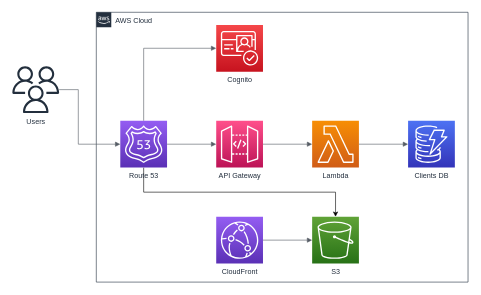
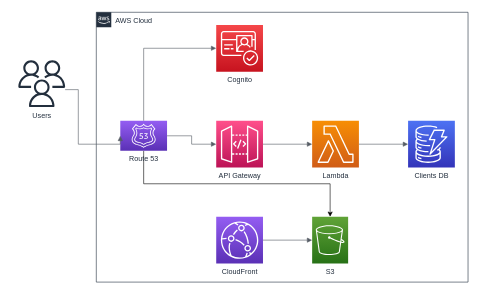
node "Users": moved (36, 90) -> (42, 84)
node "Route 53": size 47x47 -> 47x30
node "S3": size 47x47 -> 36x47
